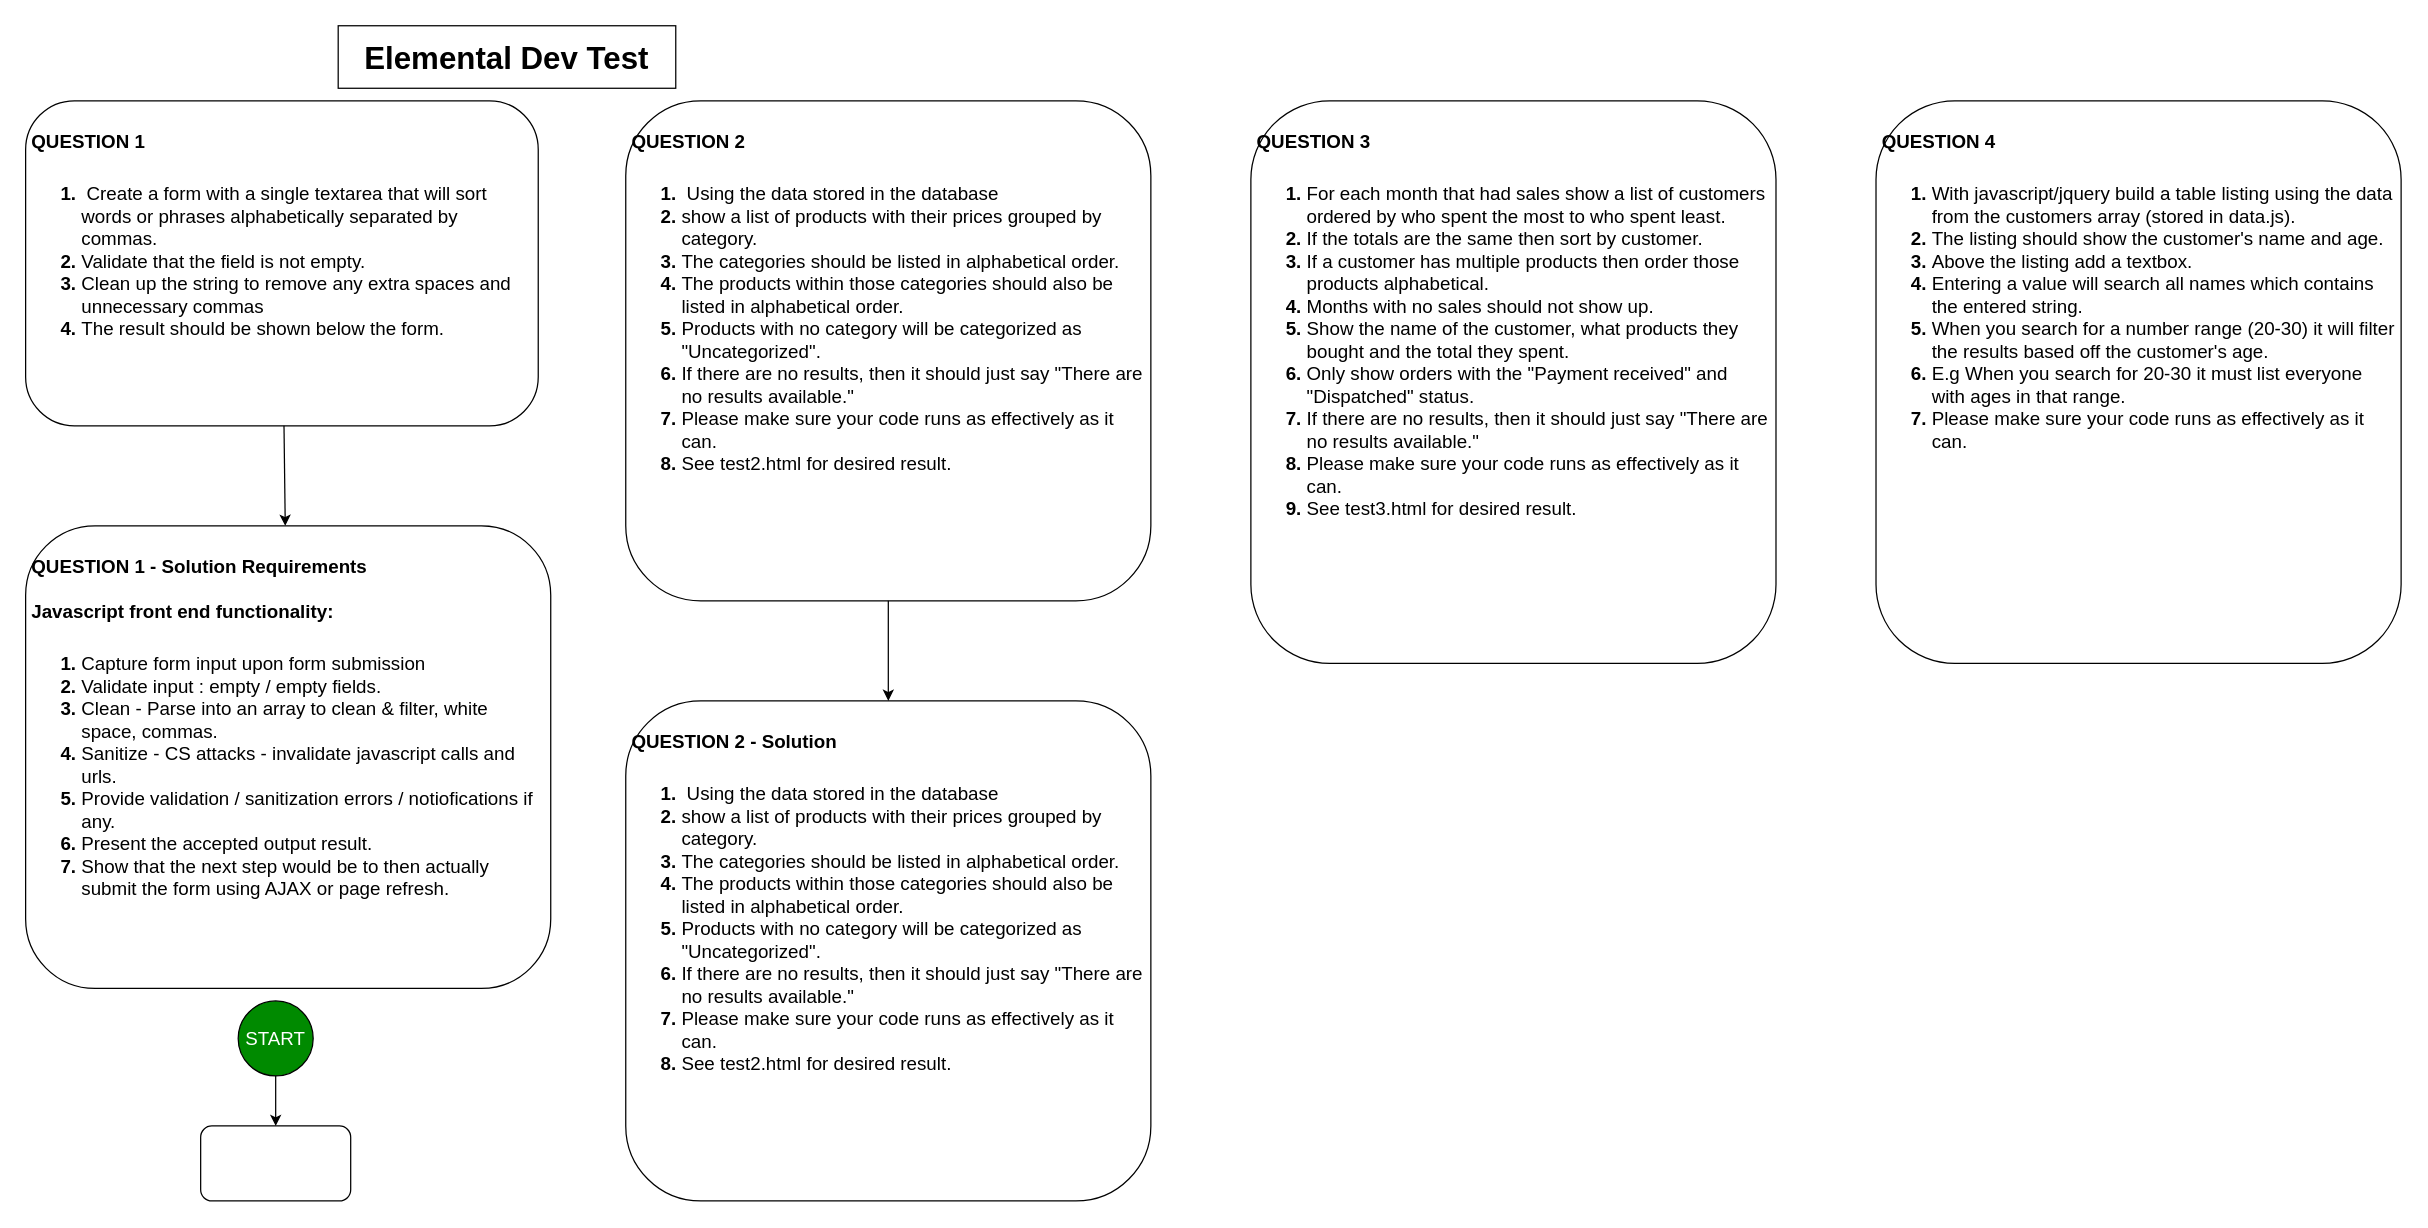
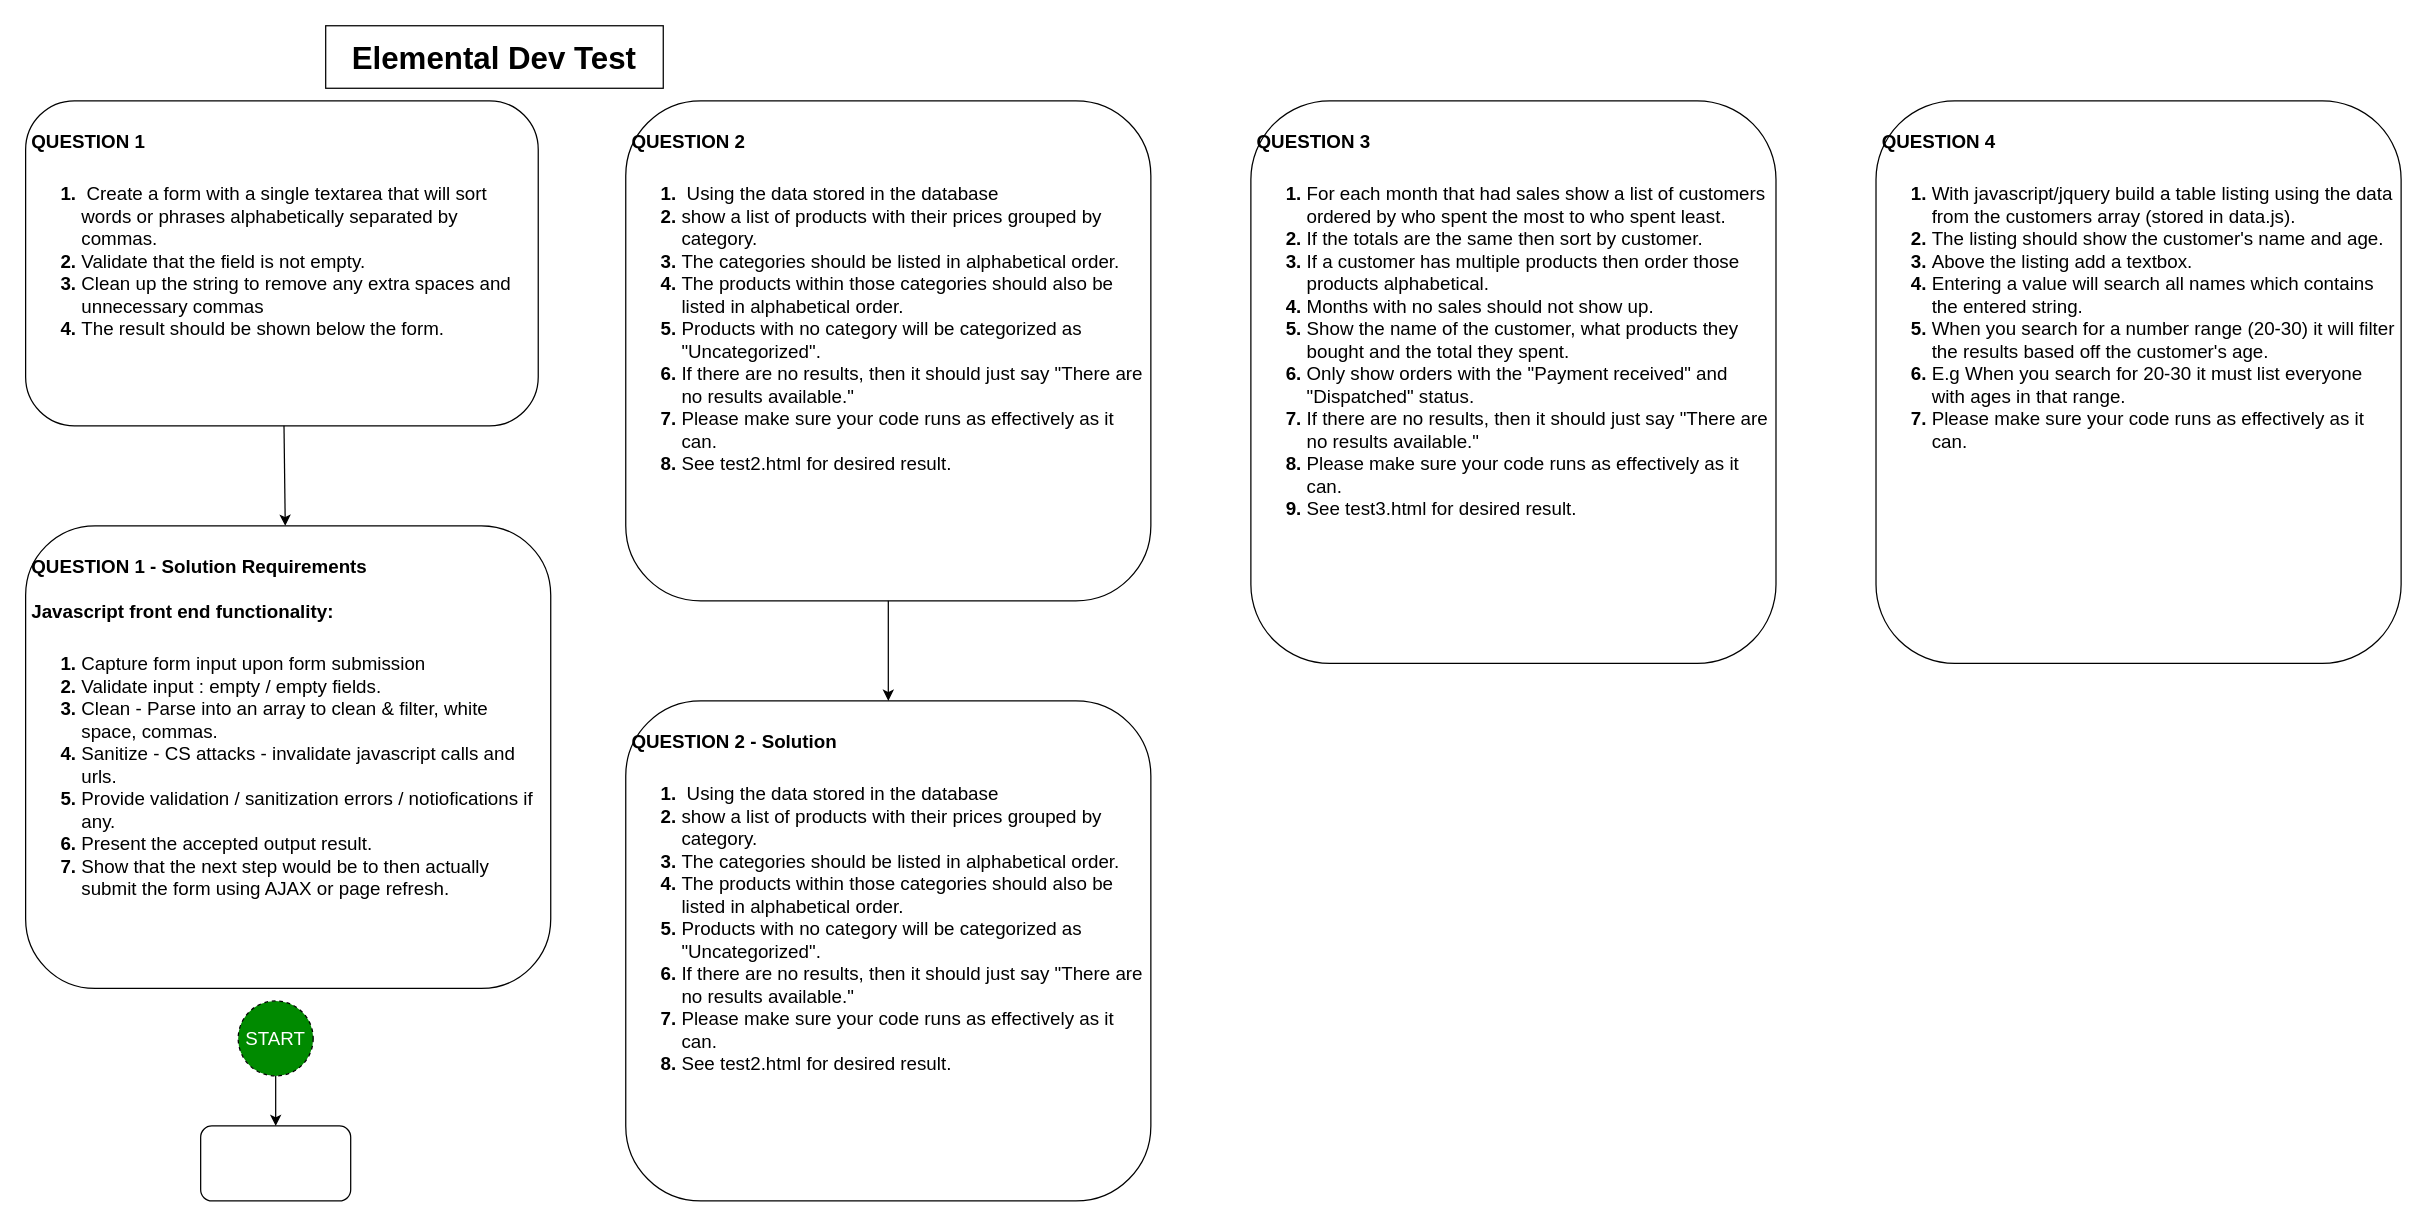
node "Elemental Dev Test": moved (507, 57) -> (494, 57)
node "START": style solid -> dashed
